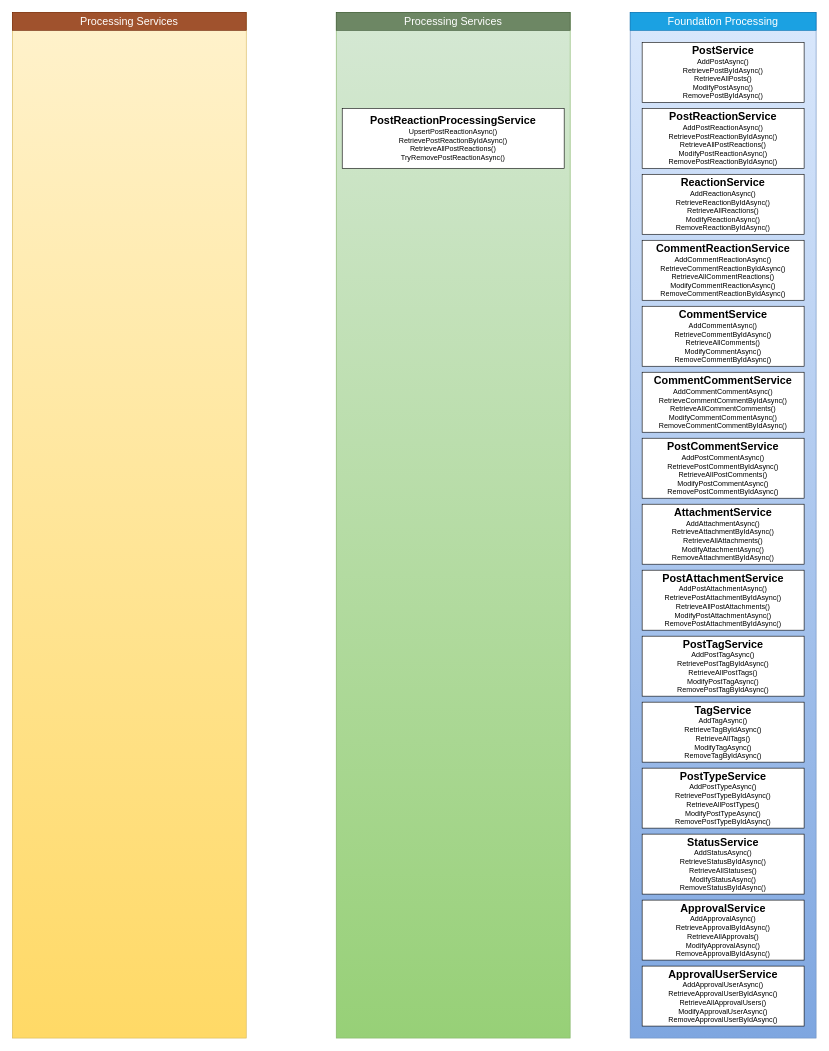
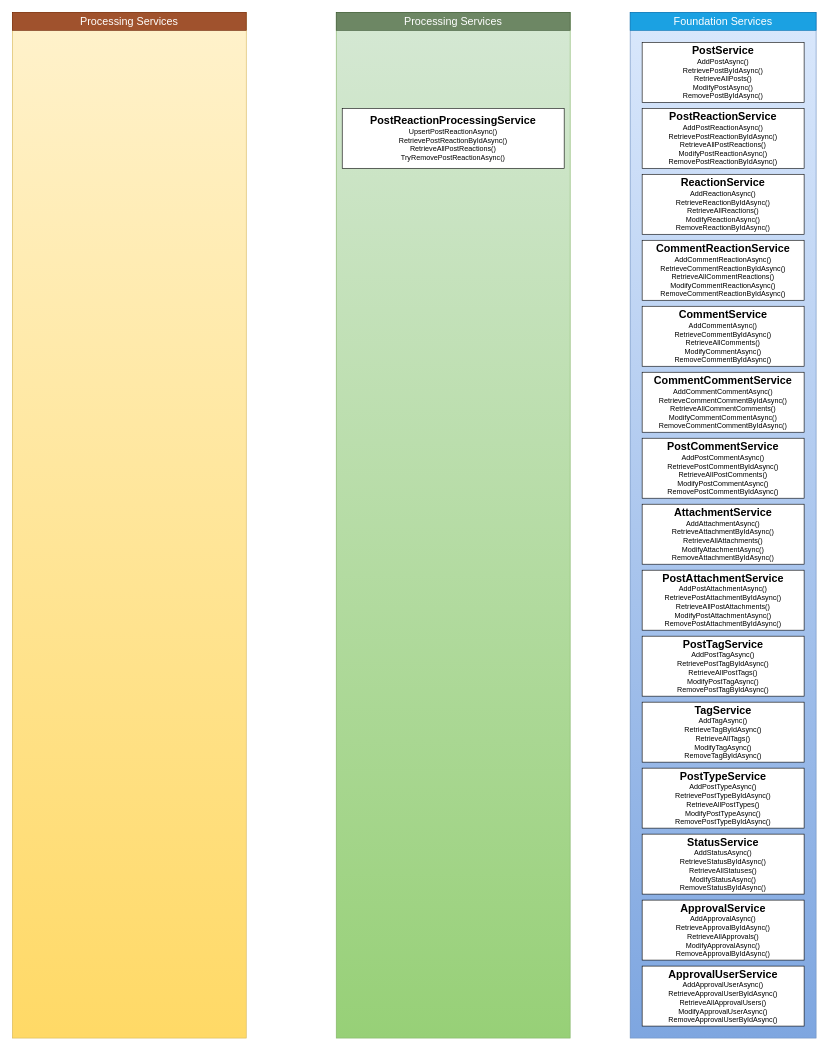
node "Foundation Processing": label "Foundation Processing" -> "Foundation Services"
